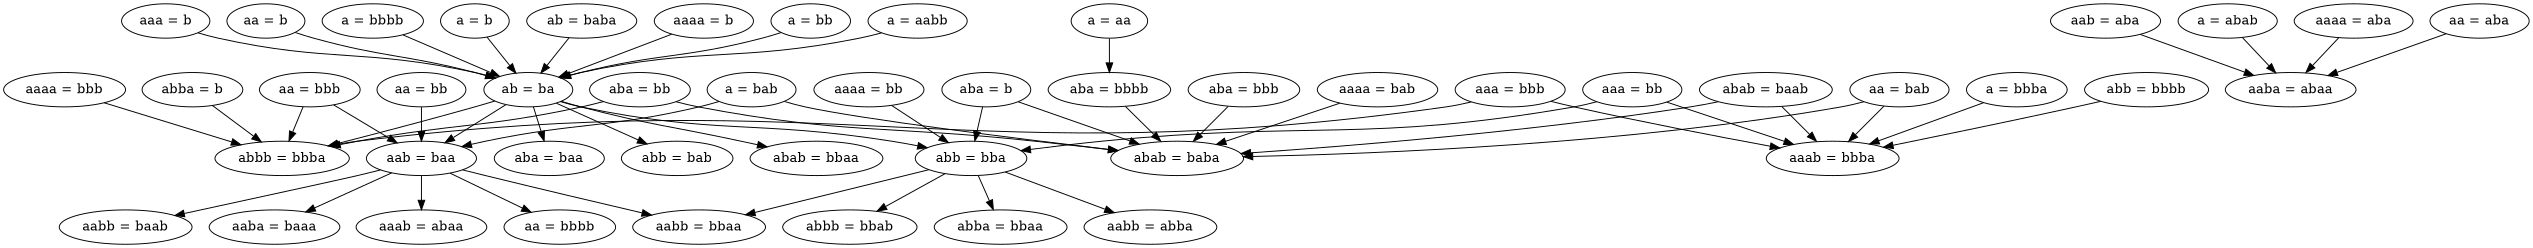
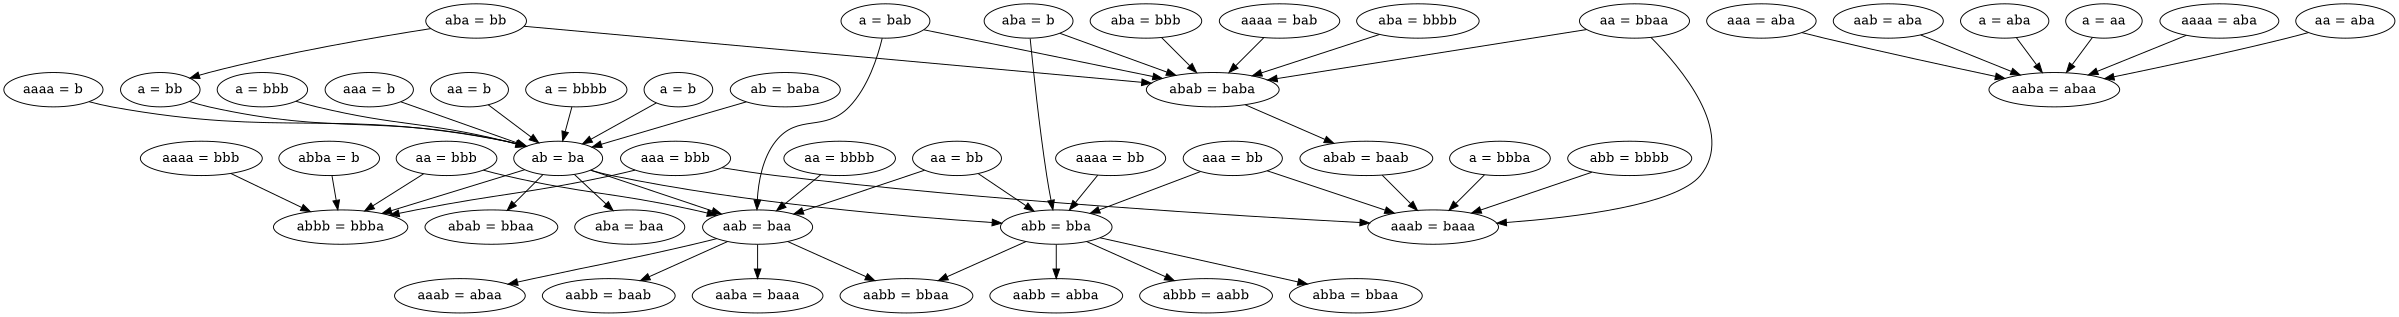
node "a = aabb": label "a = aabb" -> "a = bbb"
node "aaa = aba": added
node "a = abab": label "a = abab" -> "a = aba"
edge "a = aa" -> "aba = bbbb": now "a = aa" -> "aaba = abaa"
node "aa = bab": label "aa = bab" -> "aa = bbaa"
edge "aba = bb" -> "abbb = bbba": now "aba = bb" -> "a = bb"
edge "abab = baab" -> "abab = baba": reversed
node "abb = bab": removed
node "aaab = bbba": label "aaab = bbba" -> "aaab = baaa"
edge "aa = bb" -> "abb = bba": added
edge "aab = baa" -> "aa = bbbb": reversed
node "abbb = bbab": label "abbb = bbab" -> "abbb = aabb"
